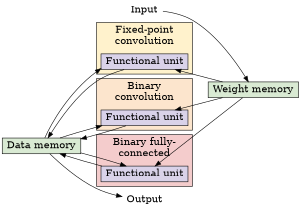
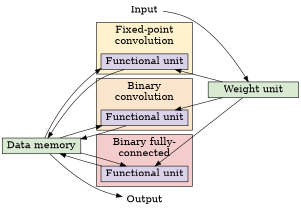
node "Weight memory": label "Weight memory" -> "Weight unit"
